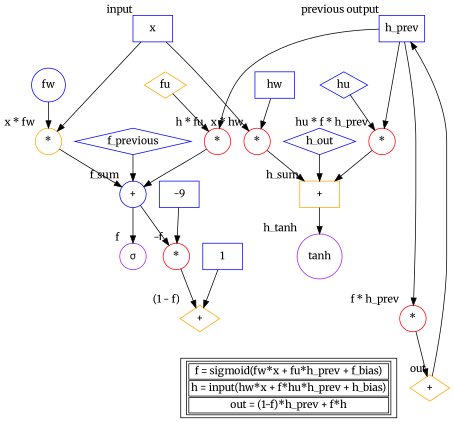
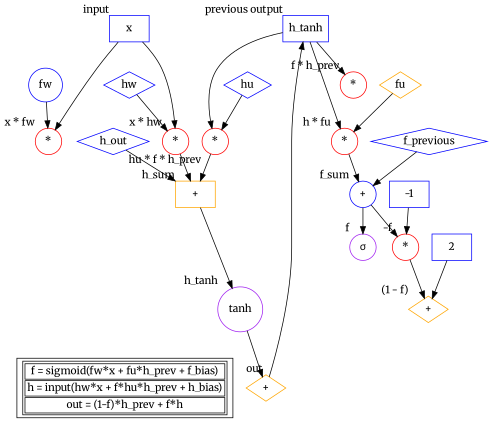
node "h_prev previous output": label "h_prev previous output" -> "h_tanh previous output"
node "hw": shape box -> diamond
node "* x * fw": color orange -> red
edge "* x * fw" -> "+ f_sum": removed
node "-9": label "-9" -> "-1"
node "1": label "1" -> "2"
edge "* f * h_prev" -> "+ out": now "tanh h_tanh" -> "+ out"
